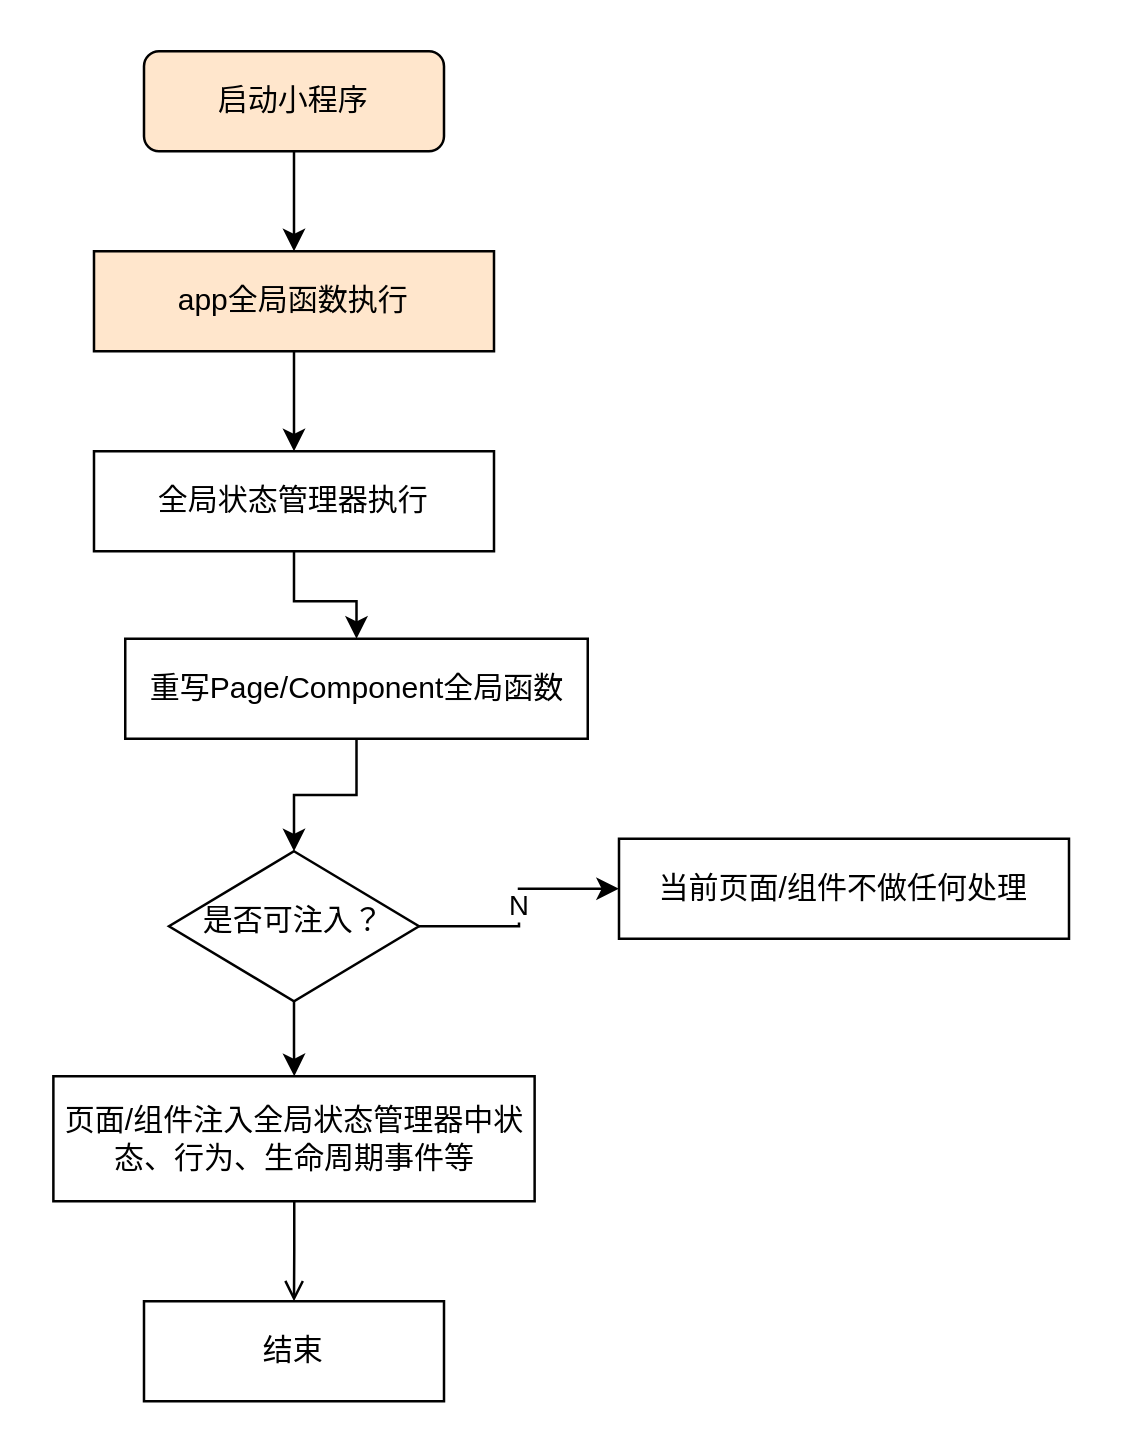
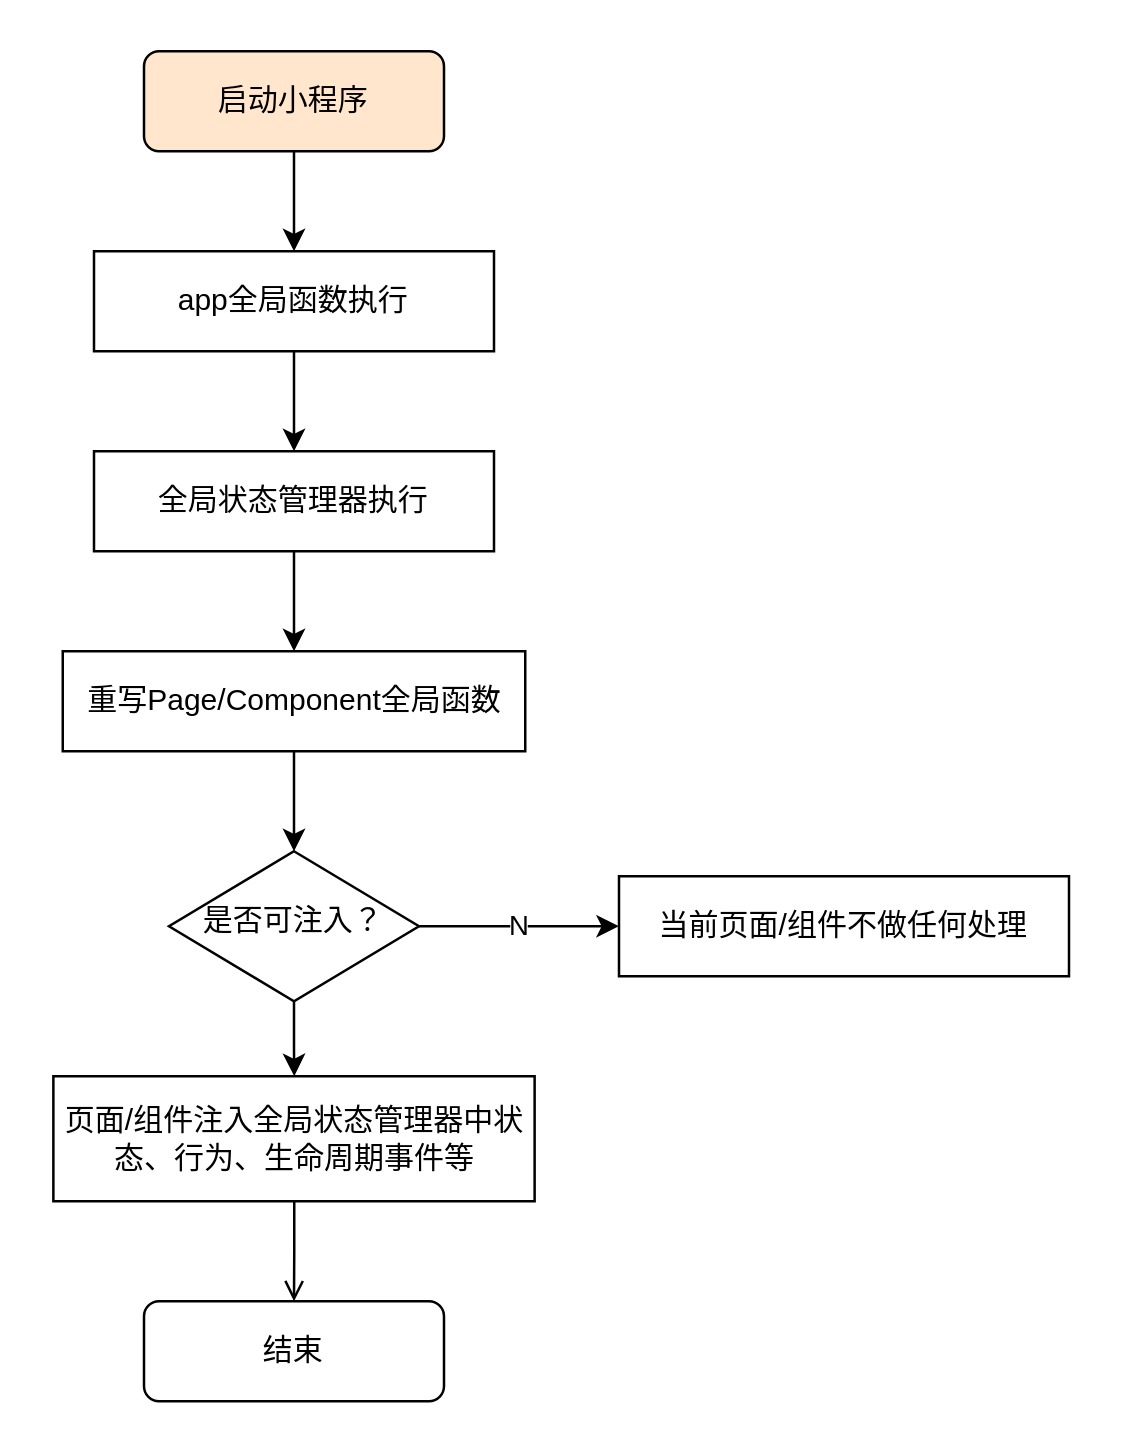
node "app全局函数执行": fillcolor #ffe6cc -> #ffffff
node "重写Page/Component全局函数": moved (356, 689) -> (294, 701)
node "当前页面/组件不做任何处理": moved (844, 889) -> (844, 926)
node "结束": shape rectangle -> rounded rectangle
